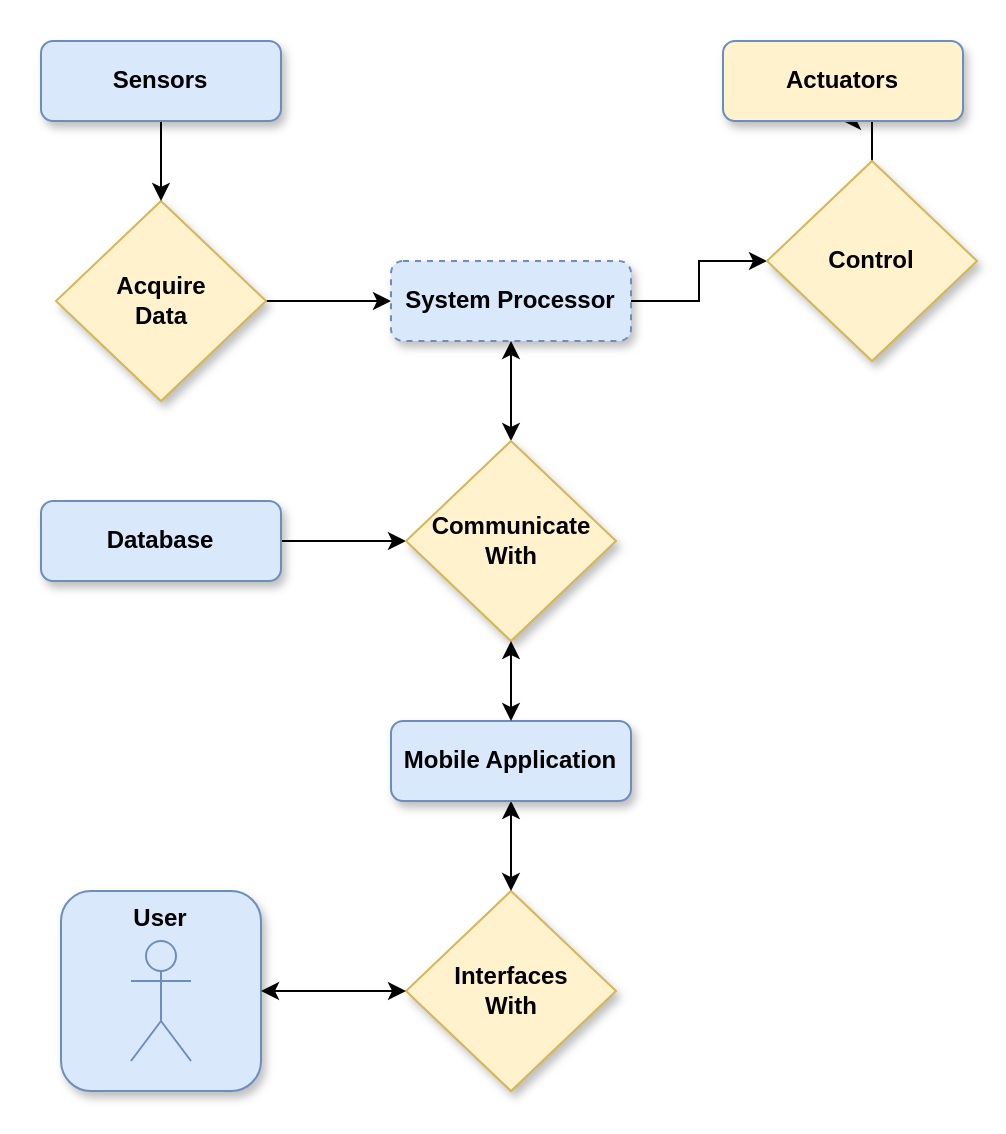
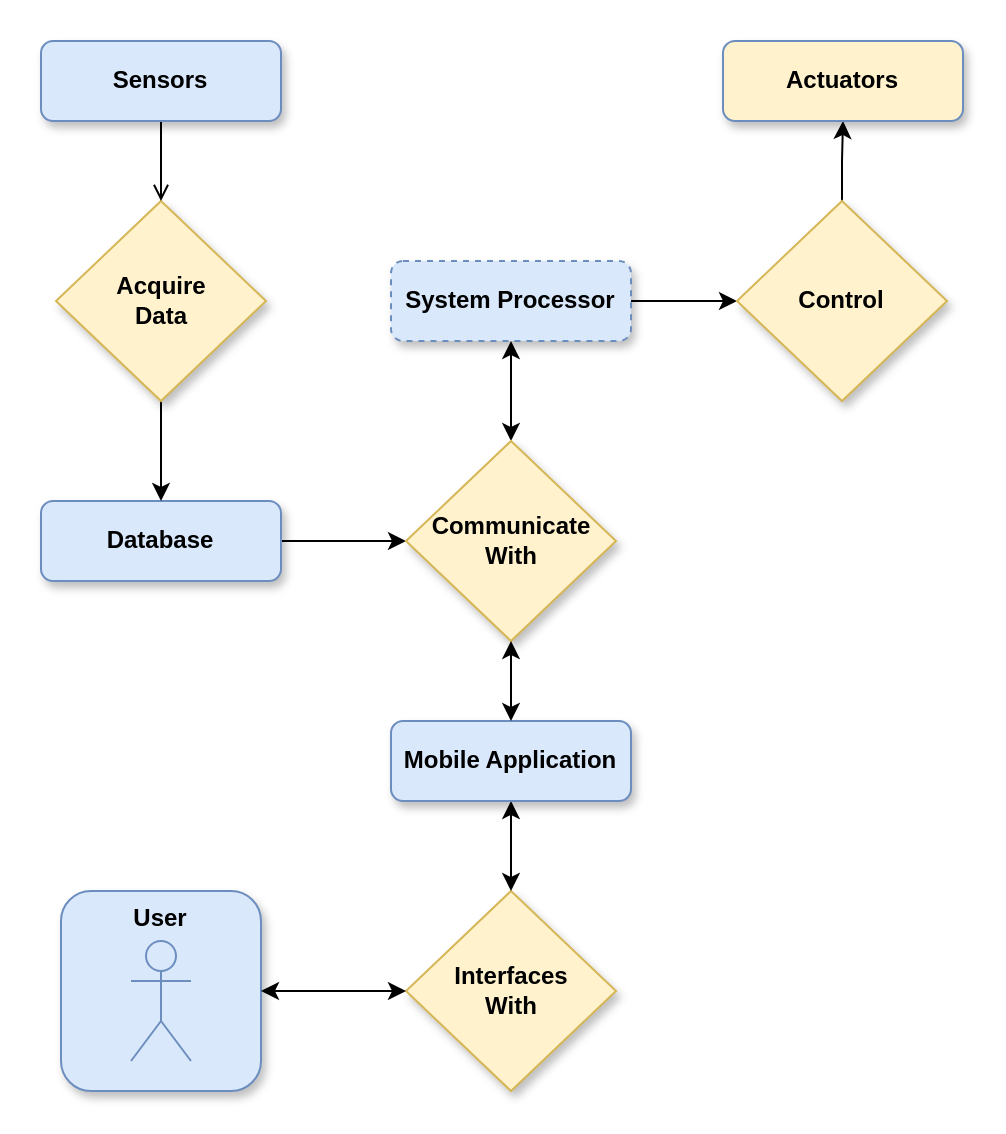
edge "Sensors" -> "Acquire Data": arrowhead classic -> open
node "Control": moved (872, 261) -> (842, 301)
edge "Acquire Data" -> "System Processor": now "Acquire Data" -> "Database"
